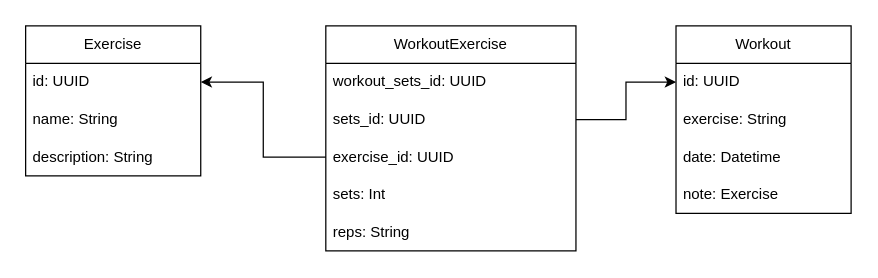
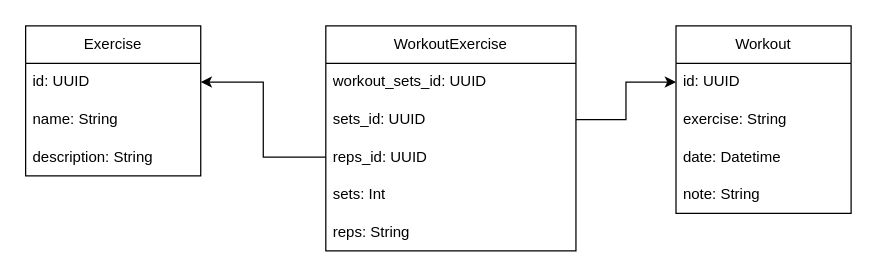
node "exercise_id: UUID": label "exercise_id: UUID" -> "reps_id: UUID"
node "note: Exercise": label "note: Exercise" -> "note: String"
